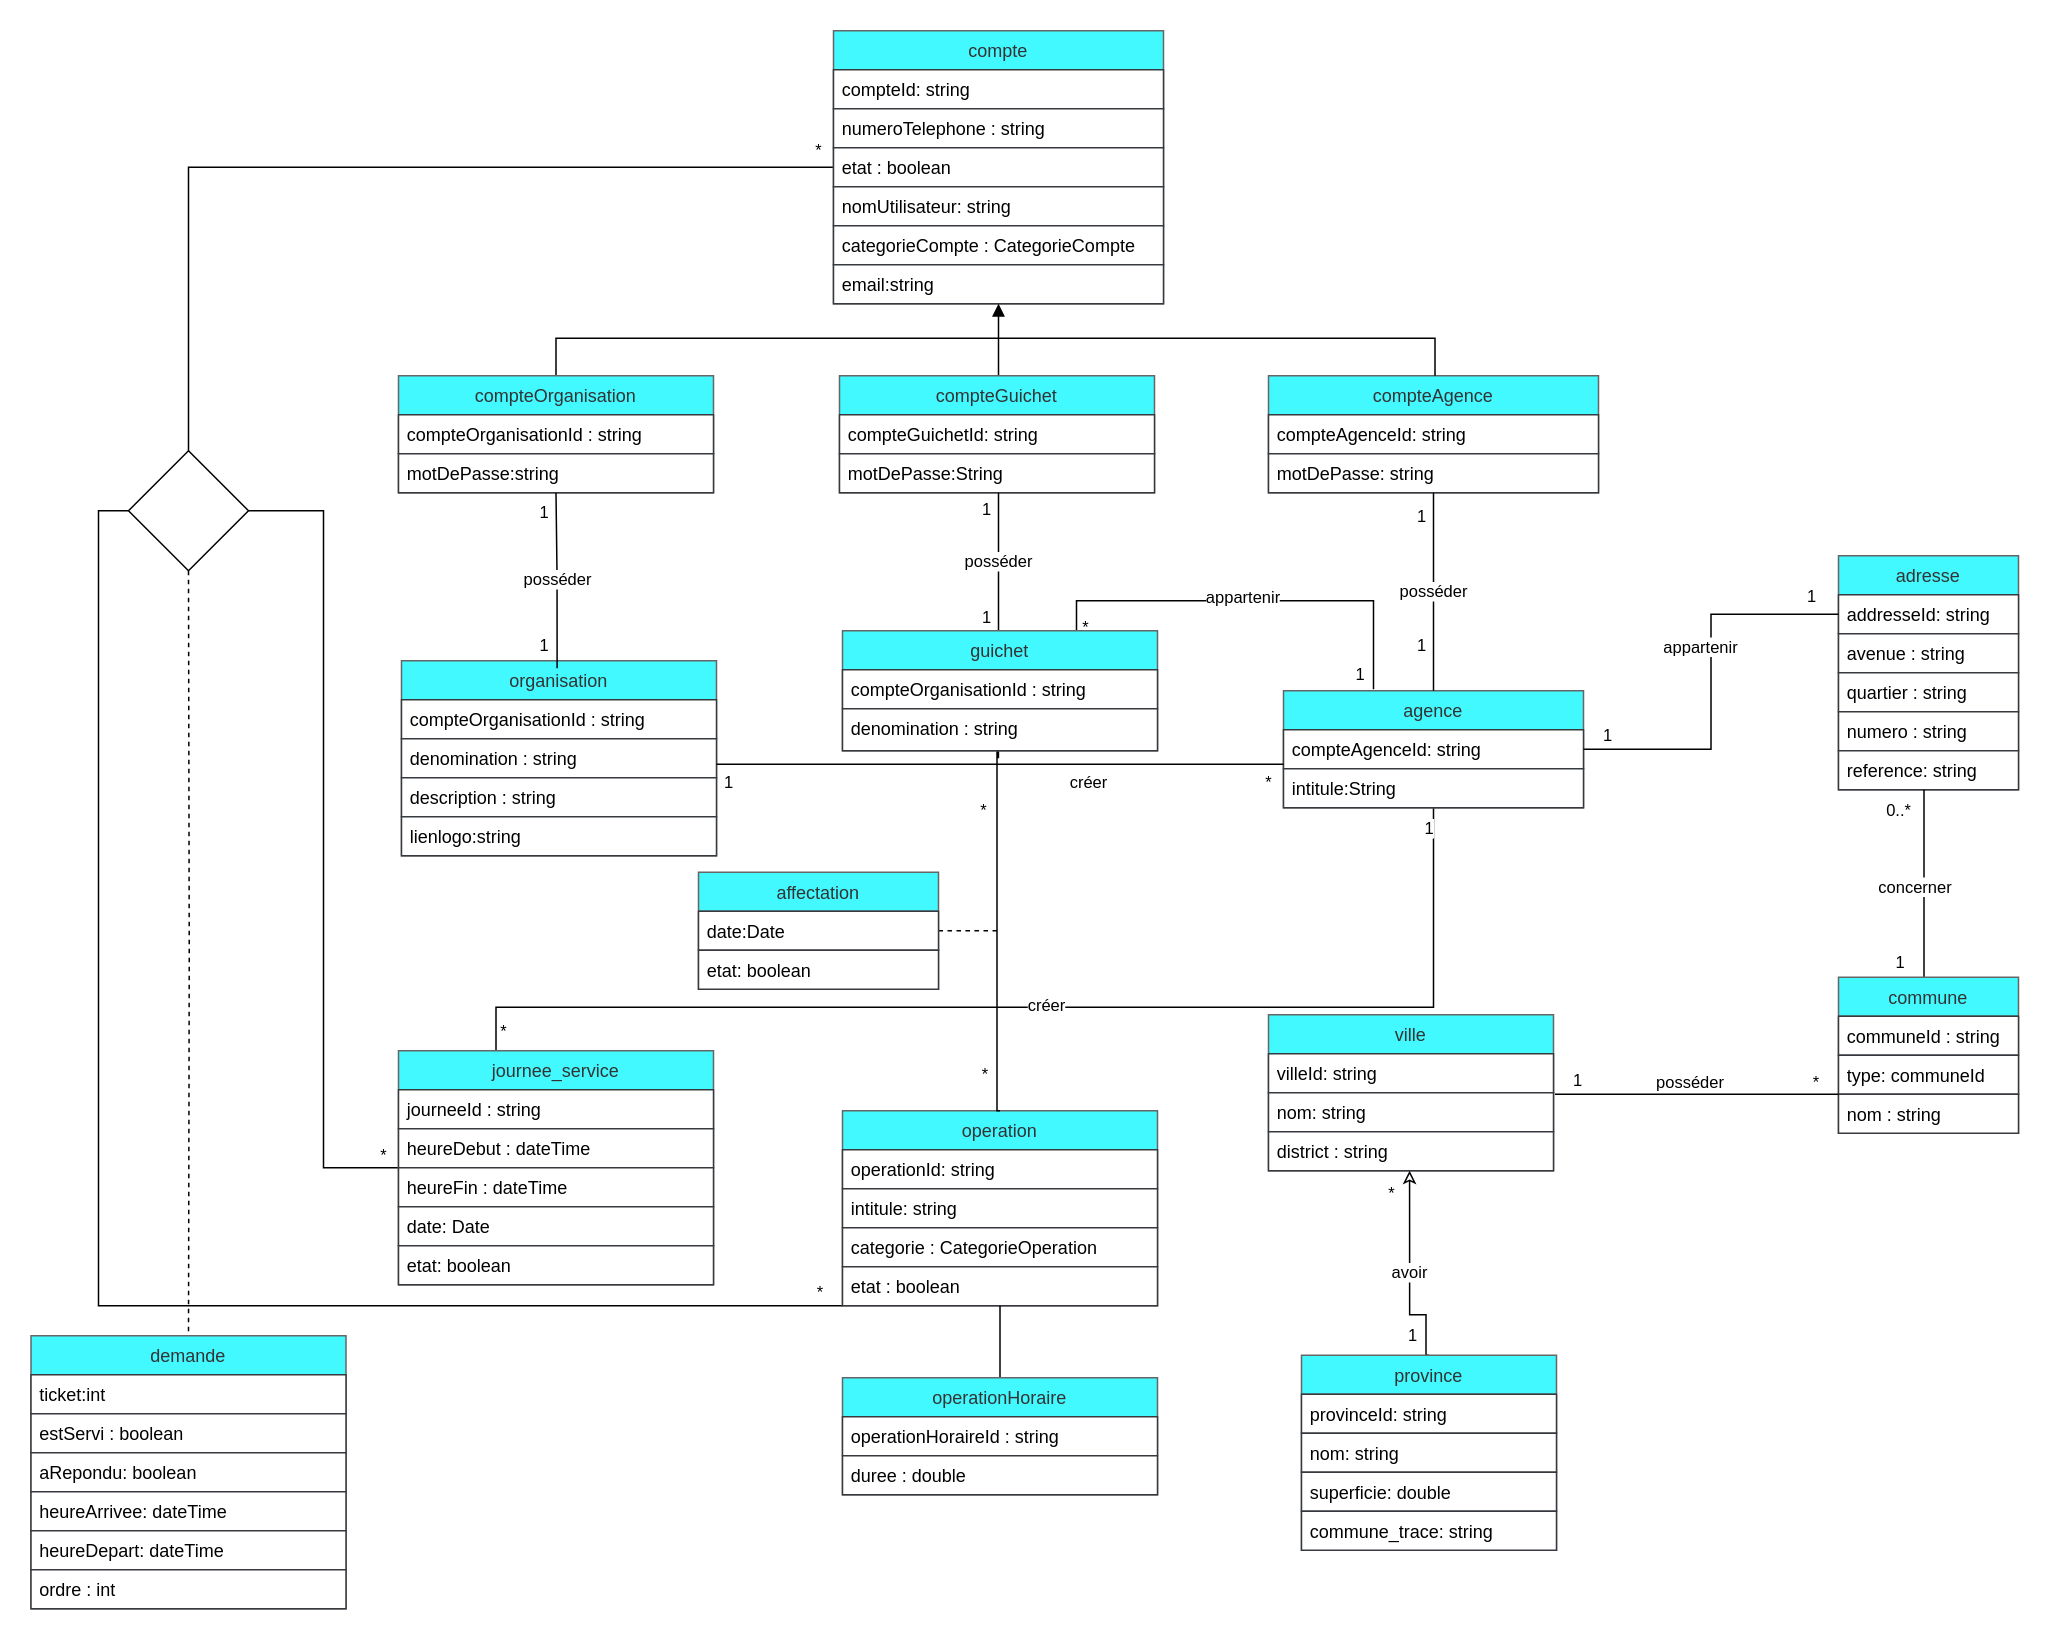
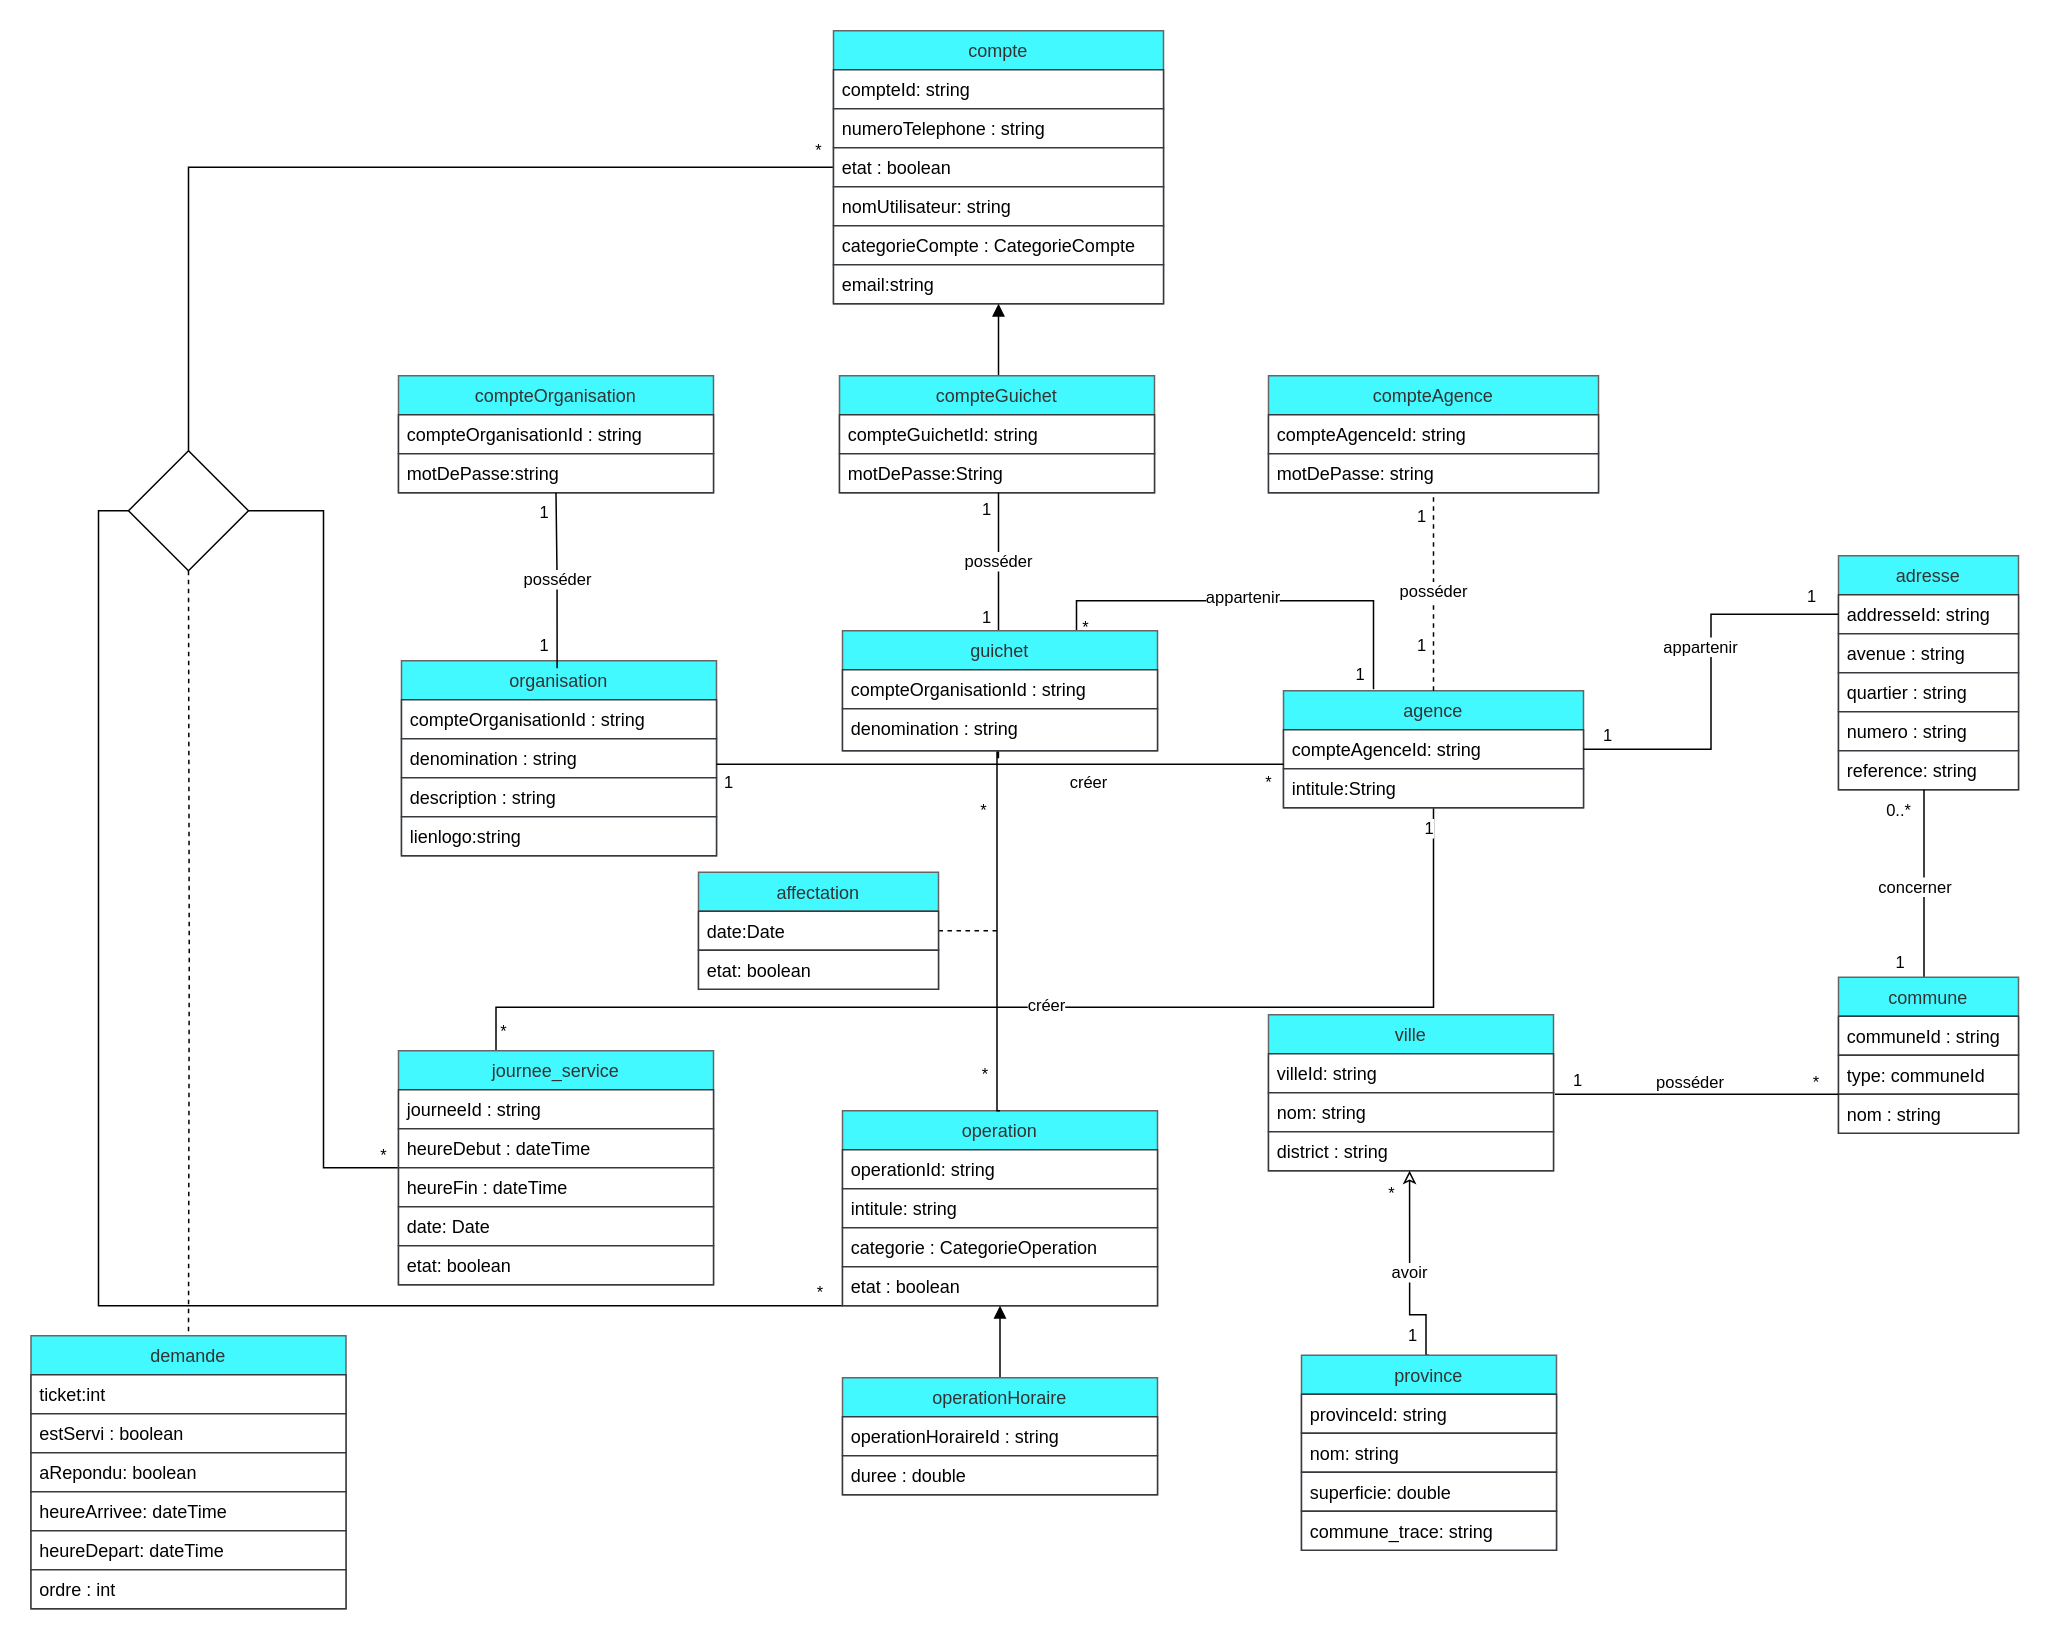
edge "compteOrganisation" -- "compteAgence": removed
edge "compteAgence" -- "agence": style solid -> dashed
edge "operation" -- "operationHoraire": arrowhead none -> block
